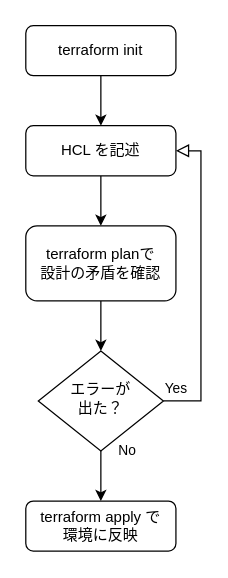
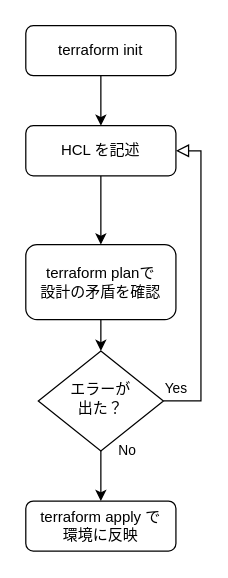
node "terraform planで 設計の矛盾を確認": moved (101, 263) -> (101, 282)
